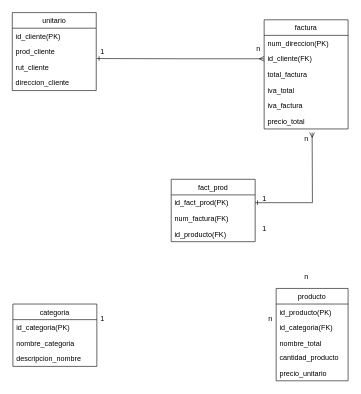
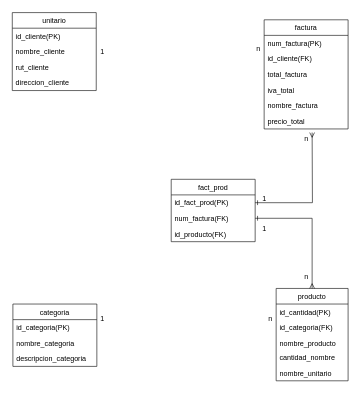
node "num_direccion(PK)": label "num_direccion(PK)" -> "num_factura(PK)"
node "prod_cliente": label "prod_cliente" -> "nombre_cliente"
edge "id_cliente(FK)" -- "rut_cliente": removed
node "iva_factura": label "iva_factura" -> "nombre_factura"
edge "num_factura(FK)" -- "producto": added
node "id_producto(PK)": label "id_producto(PK)" -> "id_cantidad(PK)"
node "nombre_total": label "nombre_total" -> "nombre_producto"
node "cantidad_producto": label "cantidad_producto" -> "cantidad_nombre"
node "descripcion_nombre": label "descripcion_nombre" -> "descripcion_categoria"
node "precio_unitario": label "precio_unitario" -> "nombre_unitario"
